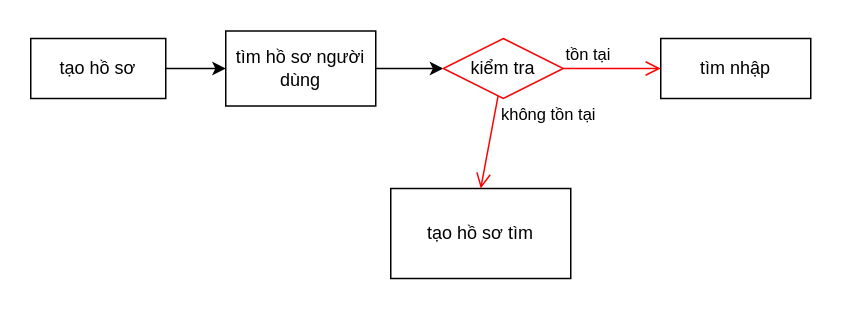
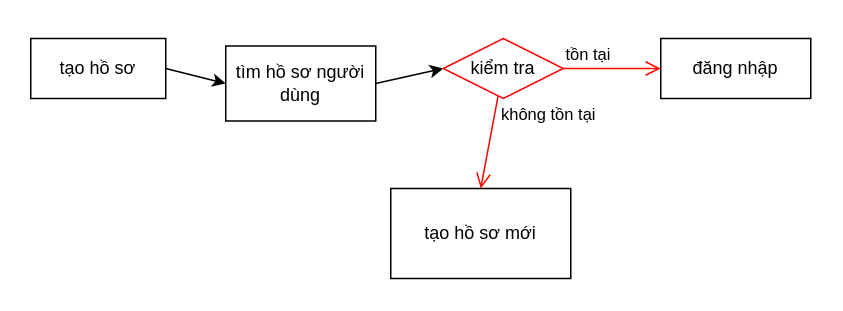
node "tìm hồ sơ người dùng": moved (301, 68) -> (301, 83)
node "tìm nhập": label "tìm nhập" -> "đăng nhập"
node "tạo hồ sơ tìm": label "tạo hồ sơ tìm" -> "tạo hồ sơ mới"
